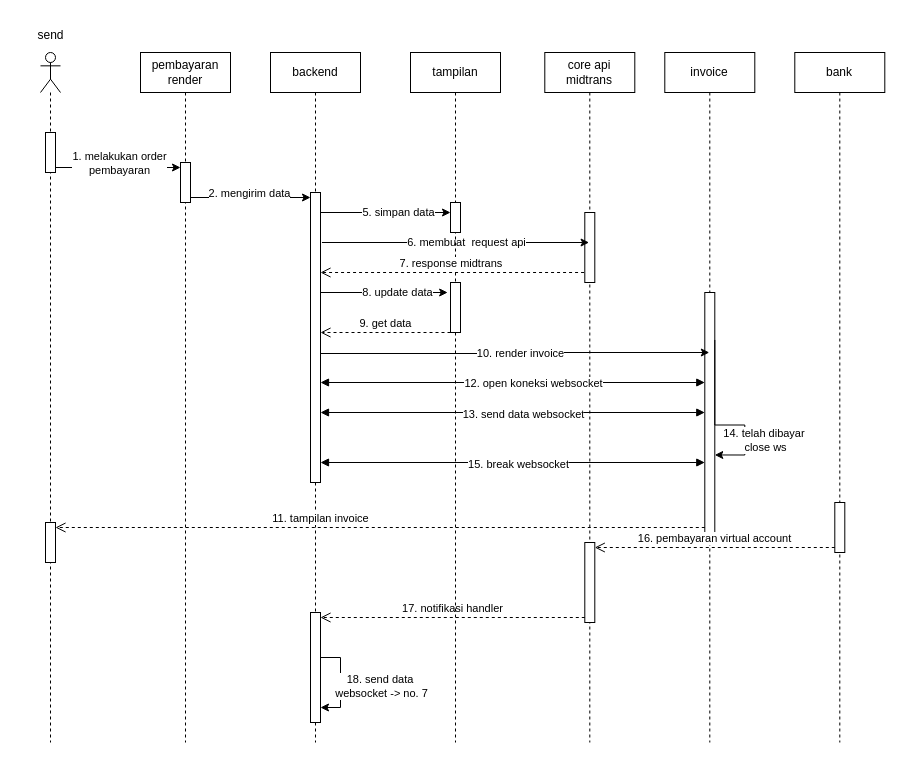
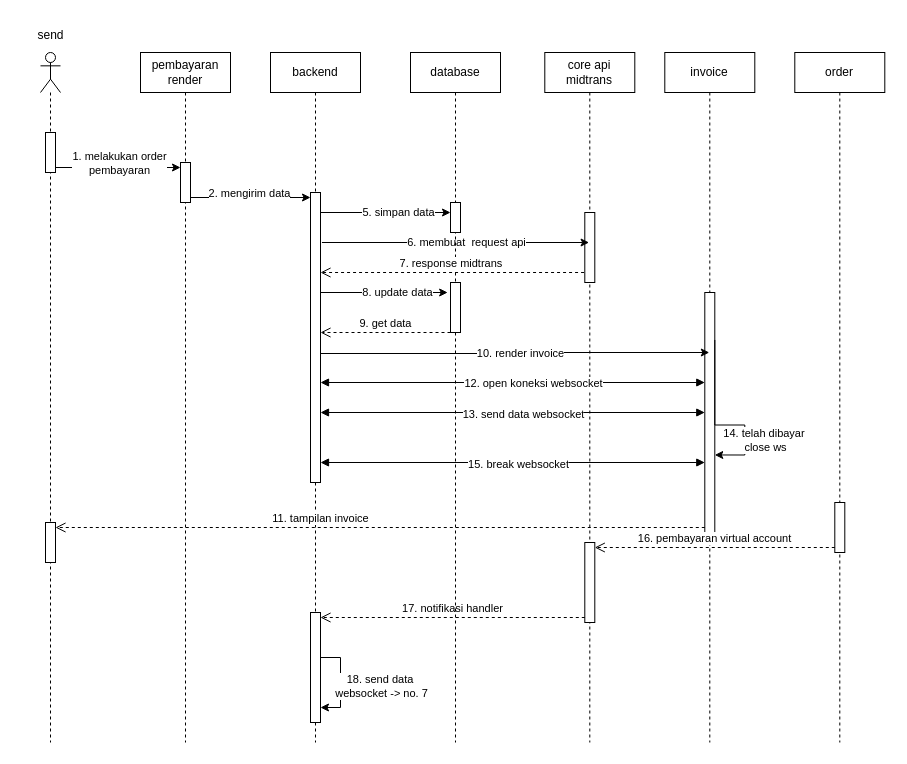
node "tampilan": label "tampilan" -> "database"
node "bank": label "bank" -> "order"
